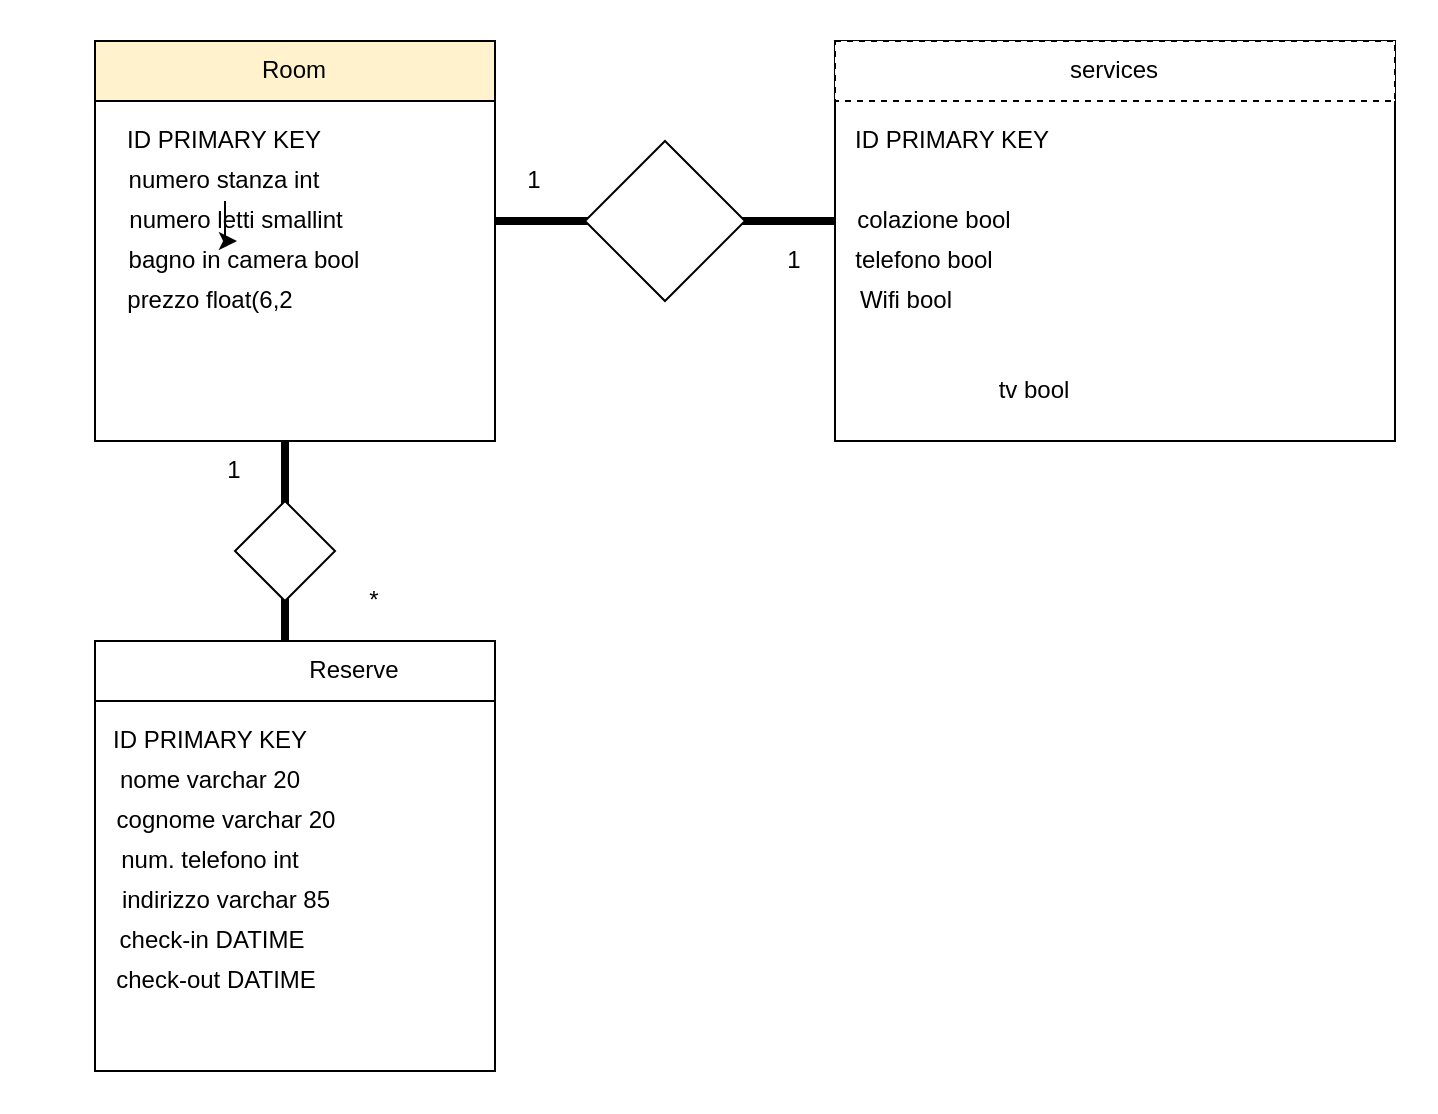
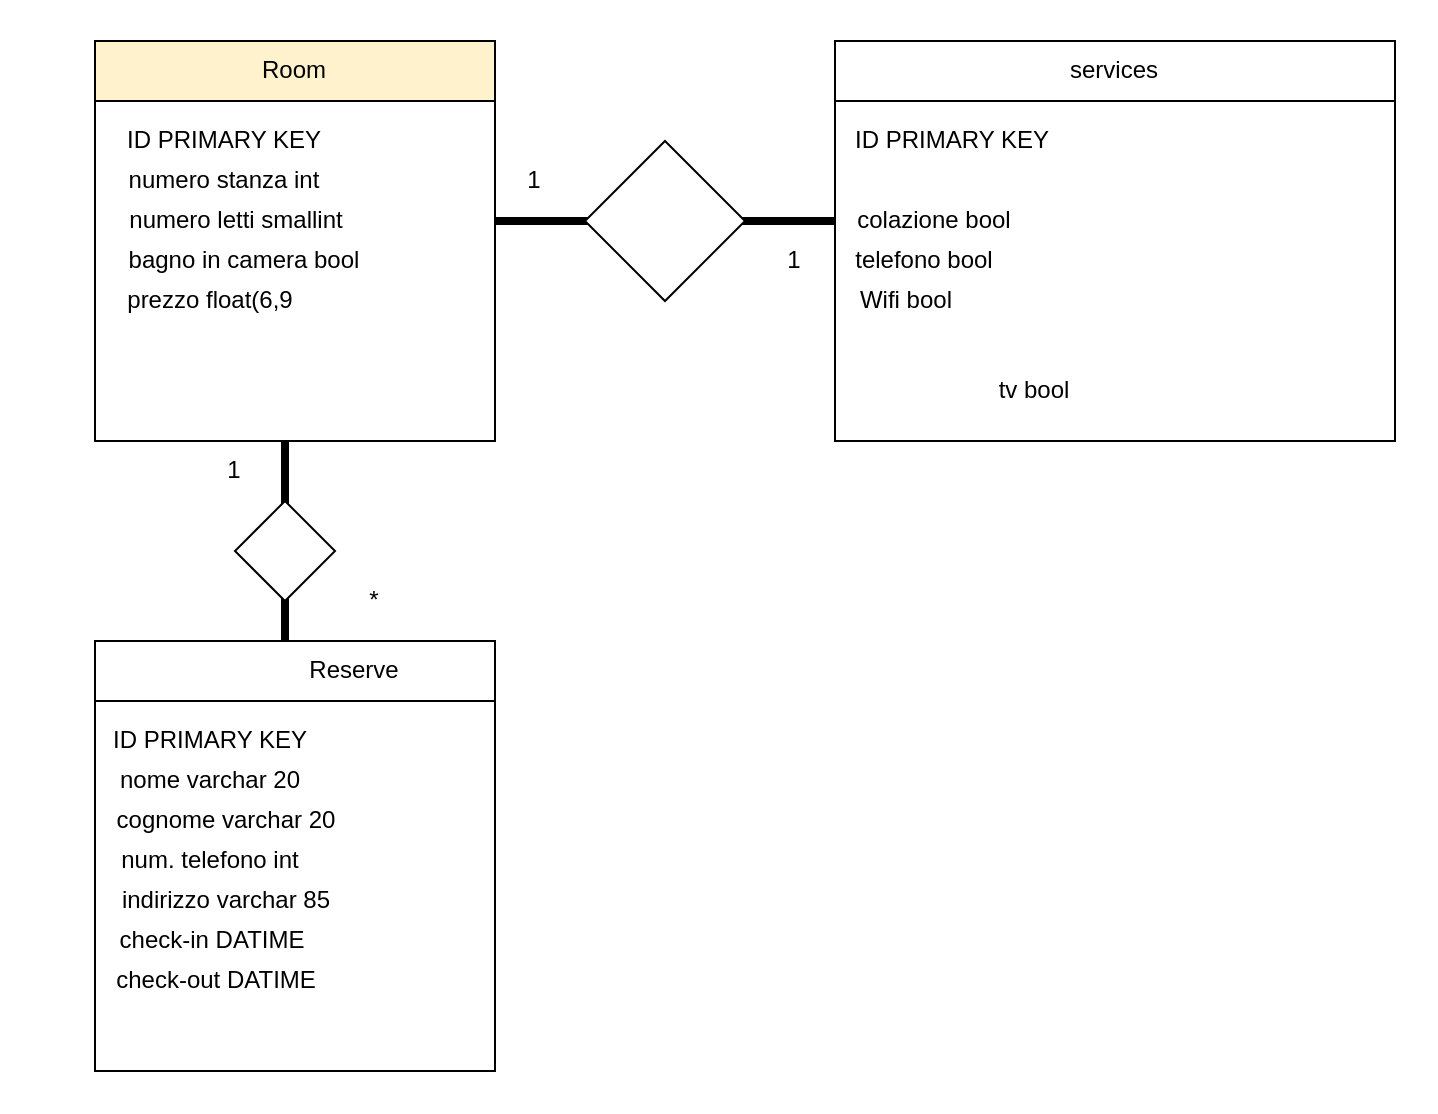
node "services": style dashed -> solid
edge "numero stanza int" -> "numero letti smallint": removed
node "prezzo float(6,2": label "prezzo float(6,2" -> "prezzo float(6,9"
